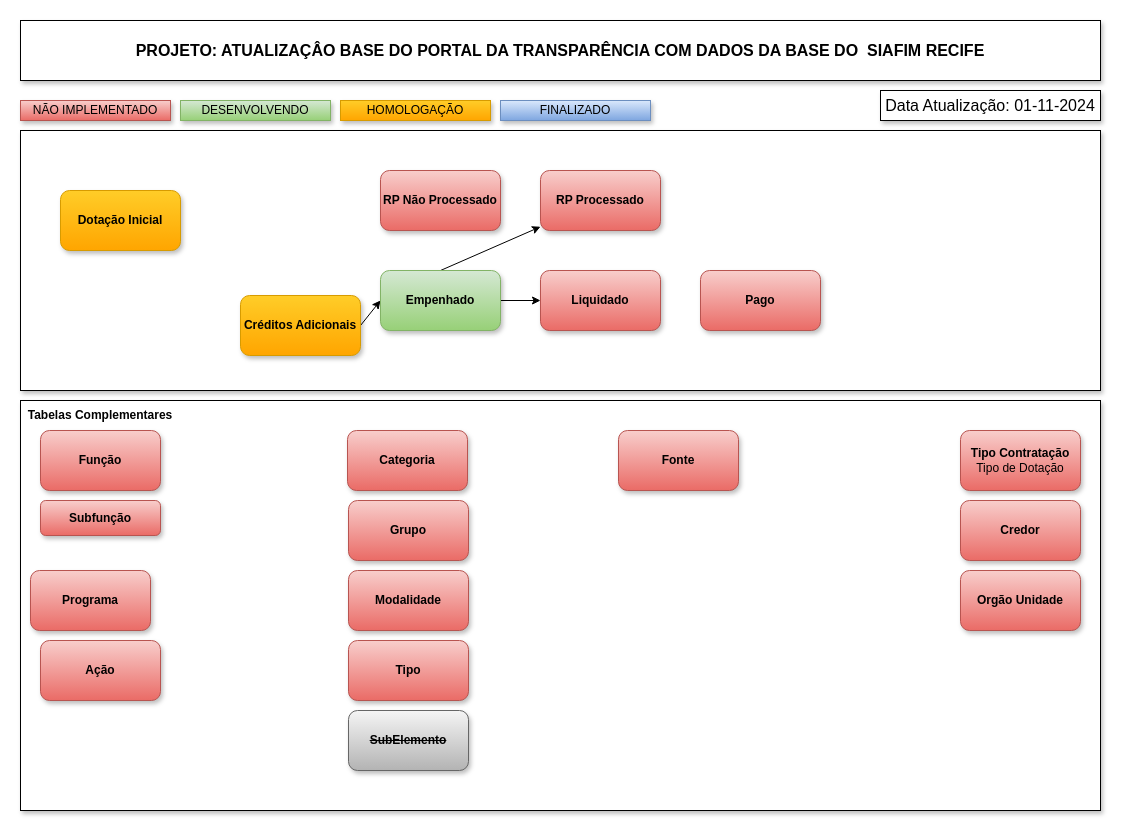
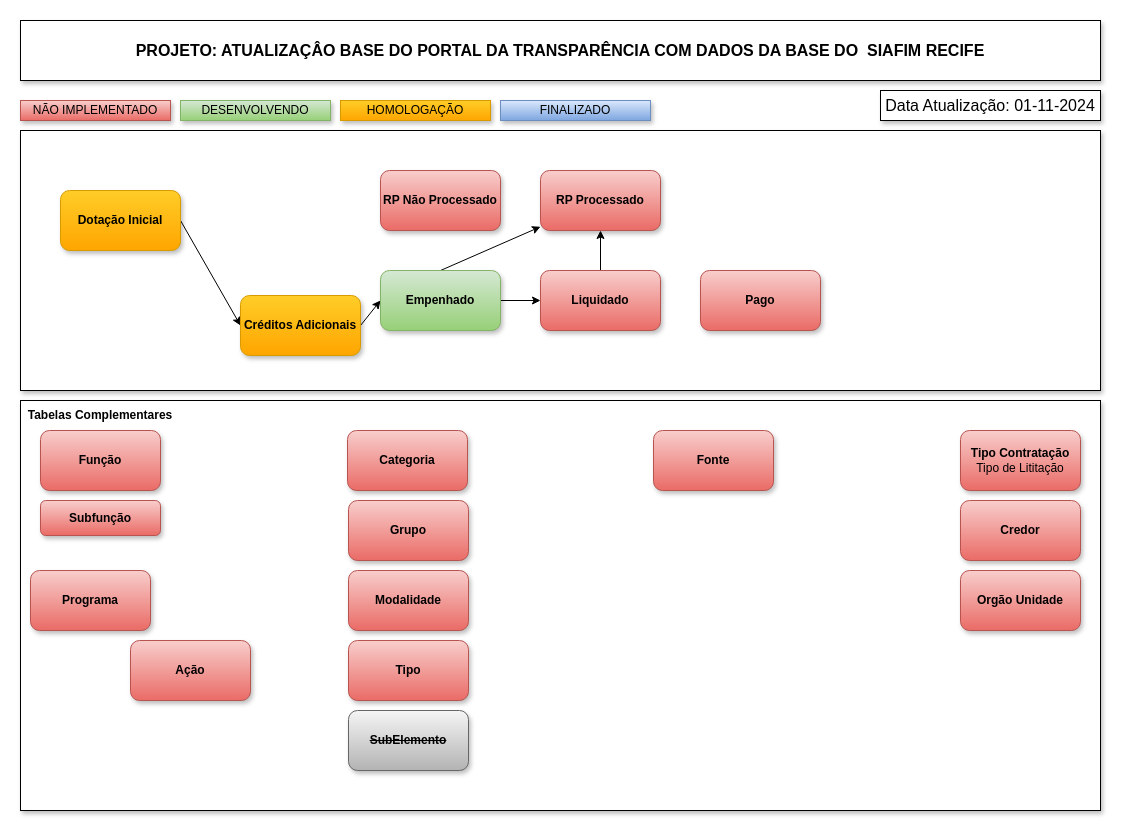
edge "Liquidado" -> "RP Processado": added
edge "Dotação Inicial" -> "Créditos Adicionais": added
node "Fonte": moved (679, 461) -> (714, 461)
node "Tipo Contratação Tipo de Dotação": label "Tipo Contratação Tipo de Dotação" -> "Tipo Contratação Tipo de Lititação"
node "Ação": moved (101, 671) -> (191, 671)
